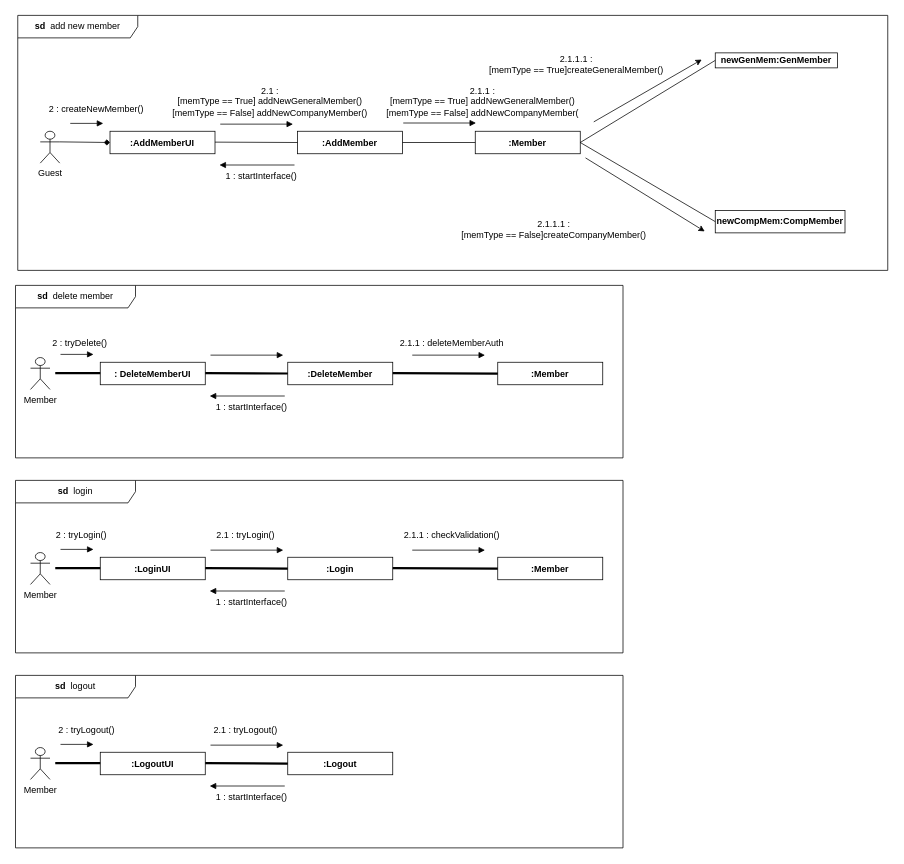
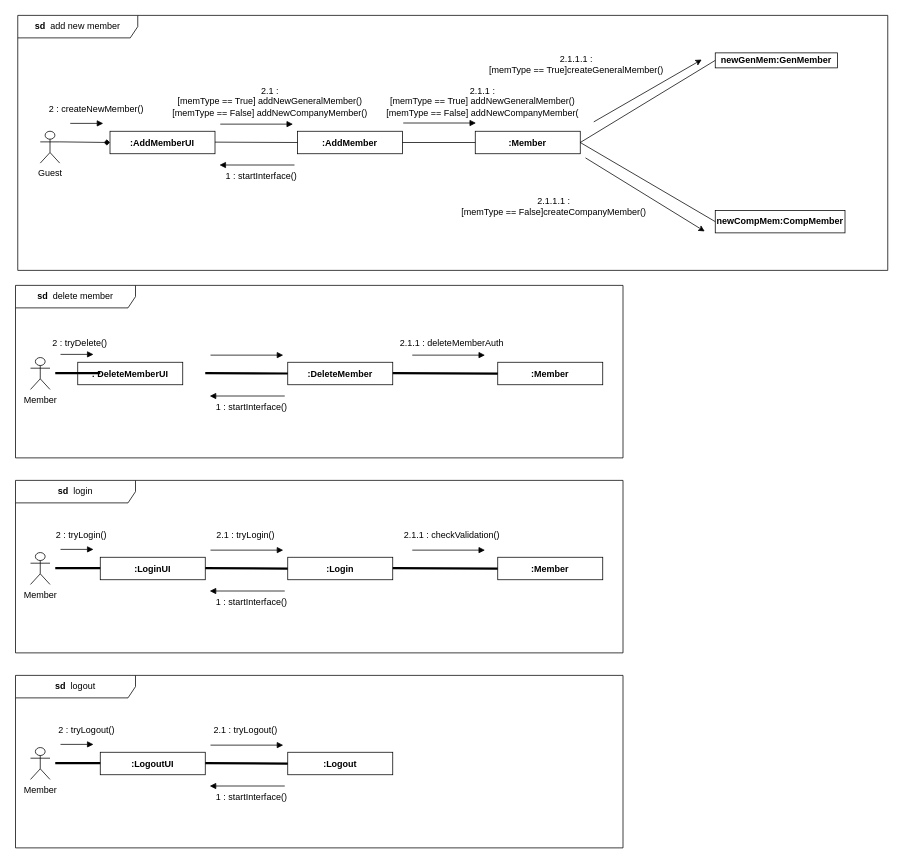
node "2.1.1.1 : [memType == False]createCompanyMember()": moved (554, 229) -> (554, 207)
node ": DeleteMemberUI": moved (153, 374) -> (130, 374)
